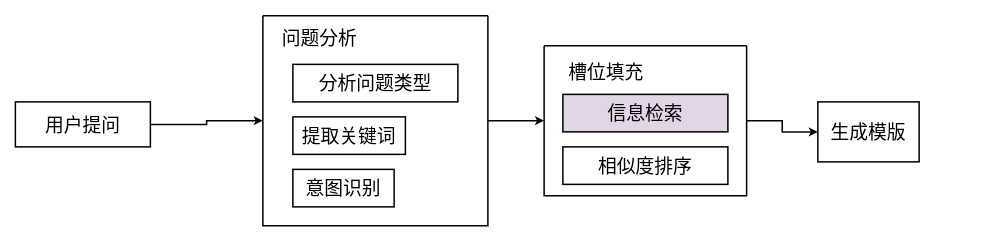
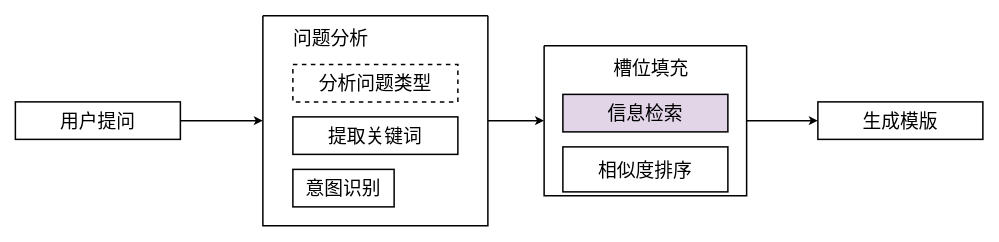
node "问题分析": moved (319, 38) -> (330, 38)
node "槽位填充": moved (606, 72) -> (651, 68)
node "分析问题类型": style solid -> dashed
node "用户提问": size 135x45 -> 165x38
node "生成模版": size 101x60 -> 165x38
node "提取关键词": size 113x38 -> 165x38
node "相似度排序": size 165x38 -> 165x45
